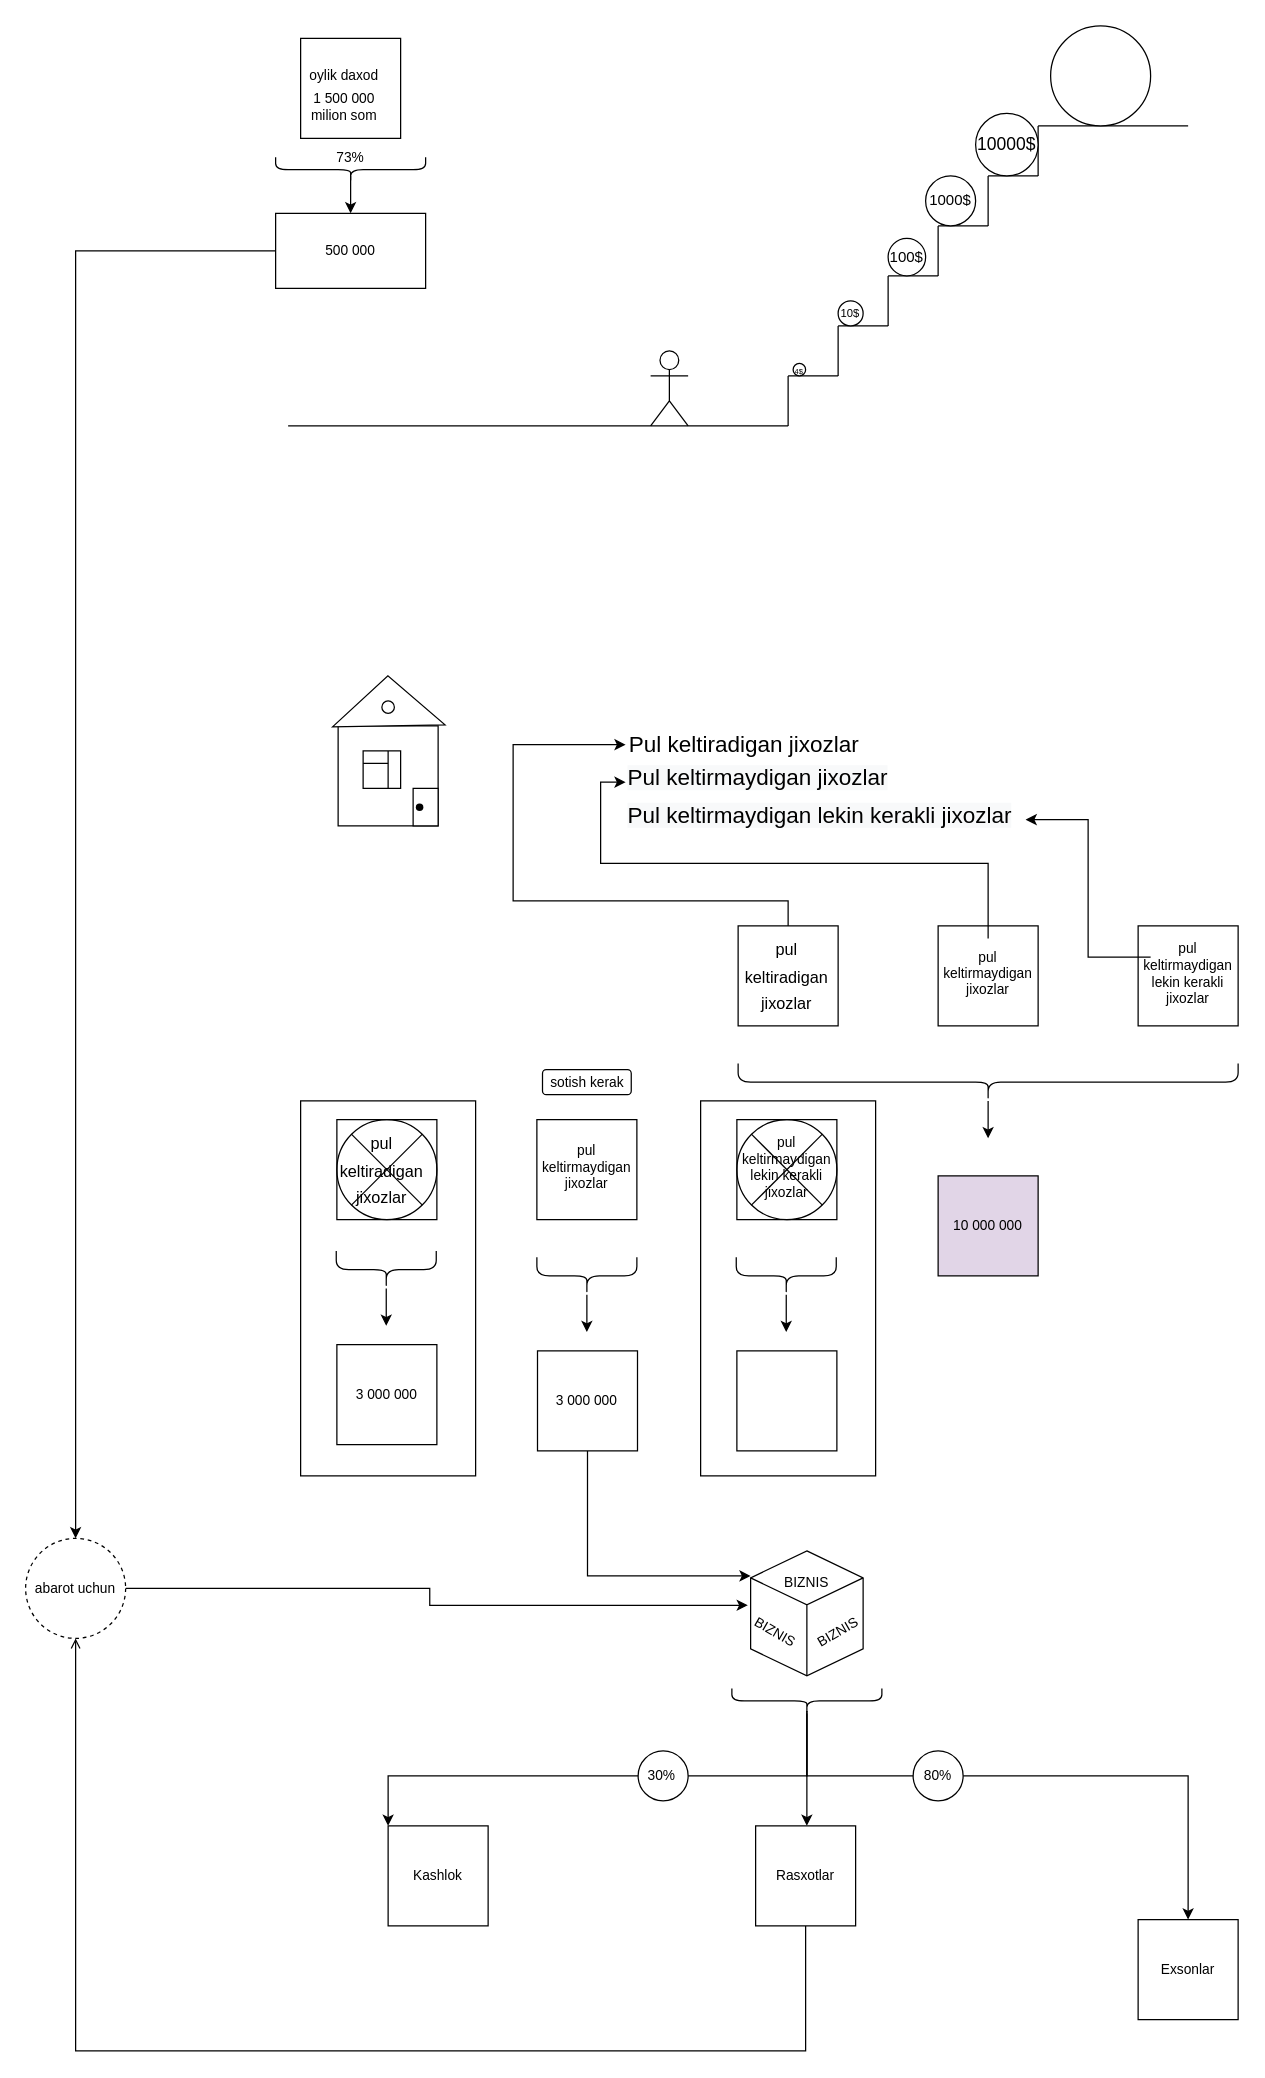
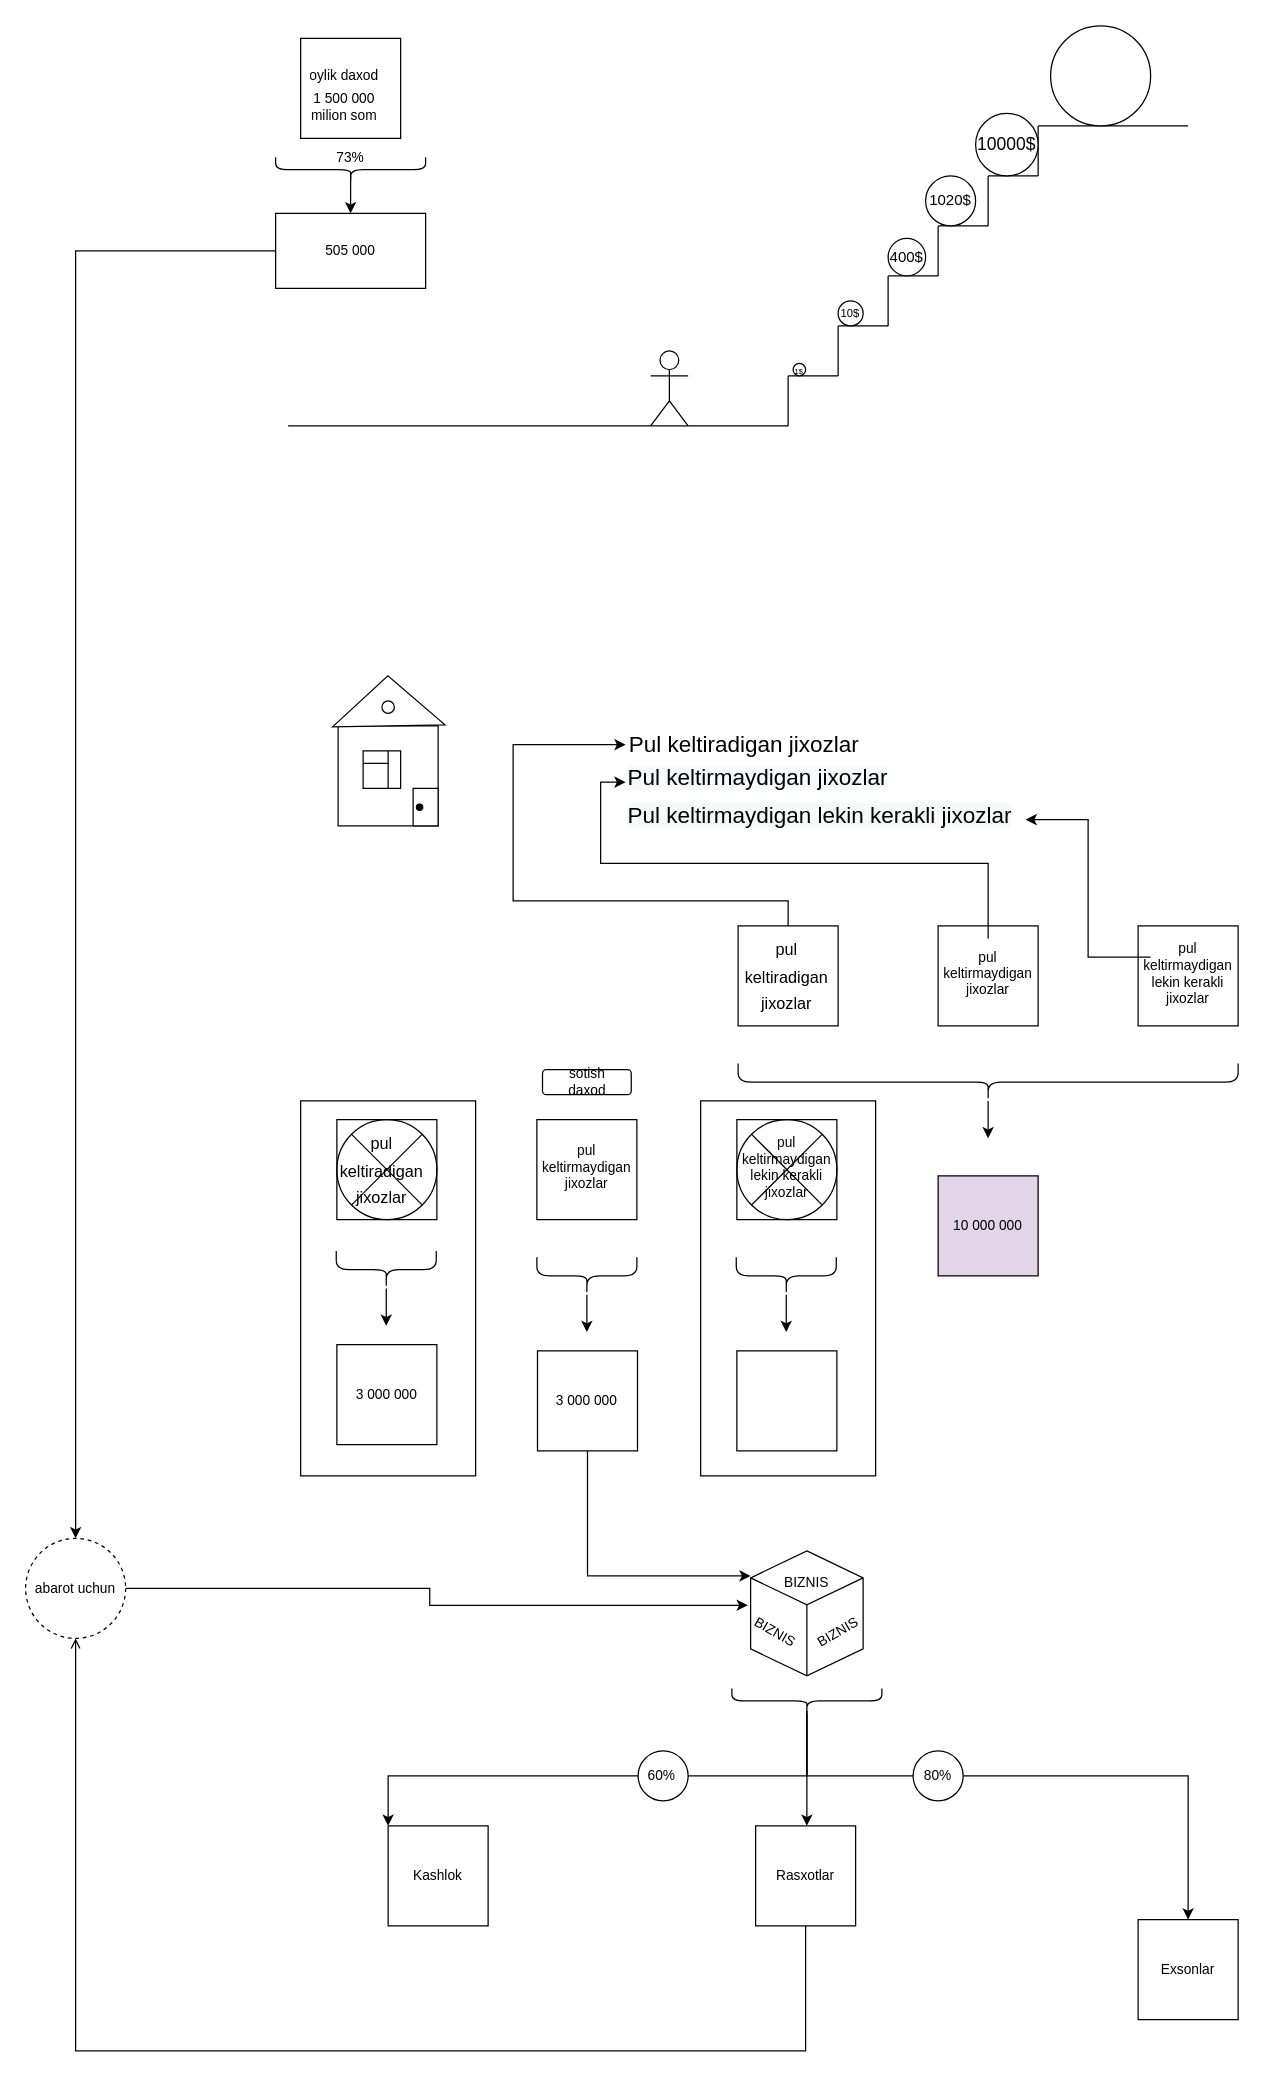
node "1000$": label "1000$" -> "1020$"
node "500 000": label "500 000" -> "505 000"
node "100$": label "100$" -> "400$"
node "4$": label "4$" -> "1$"
node "sotish kerak": label "sotish kerak" -> "sotish daxod"
node "30%": label "30%" -> "60%"
